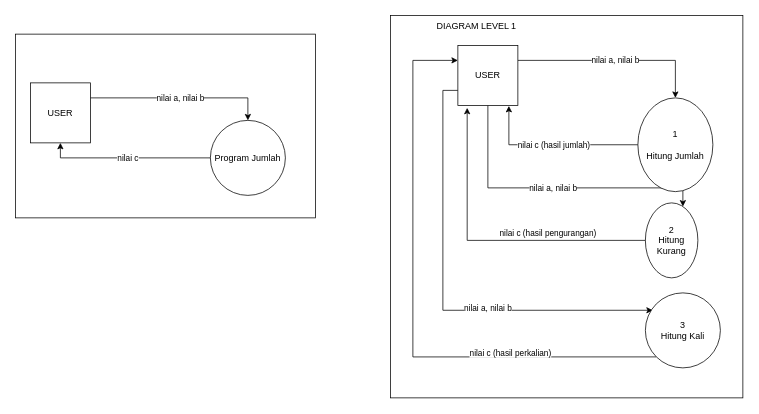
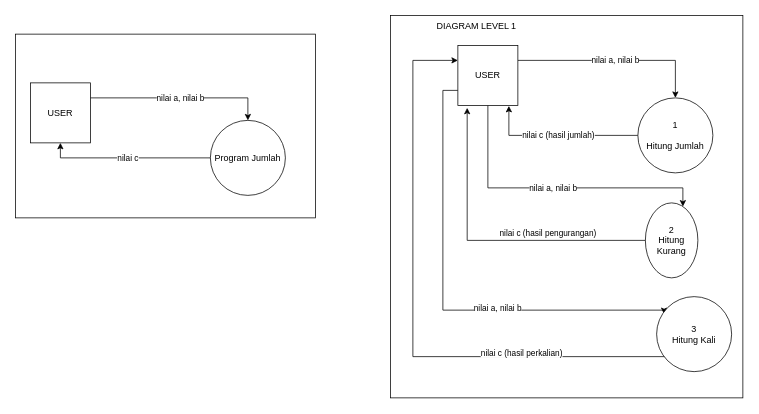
node "1 Hitung Jumlah": size 75x94 -> 75x75
node "3 Hitung Kali": moved (683, 330) -> (694, 334)
